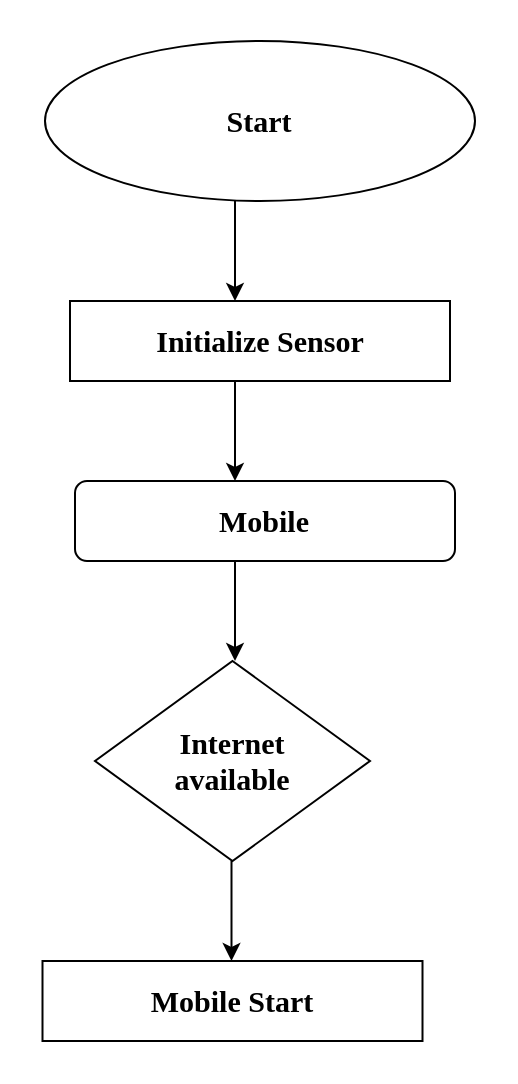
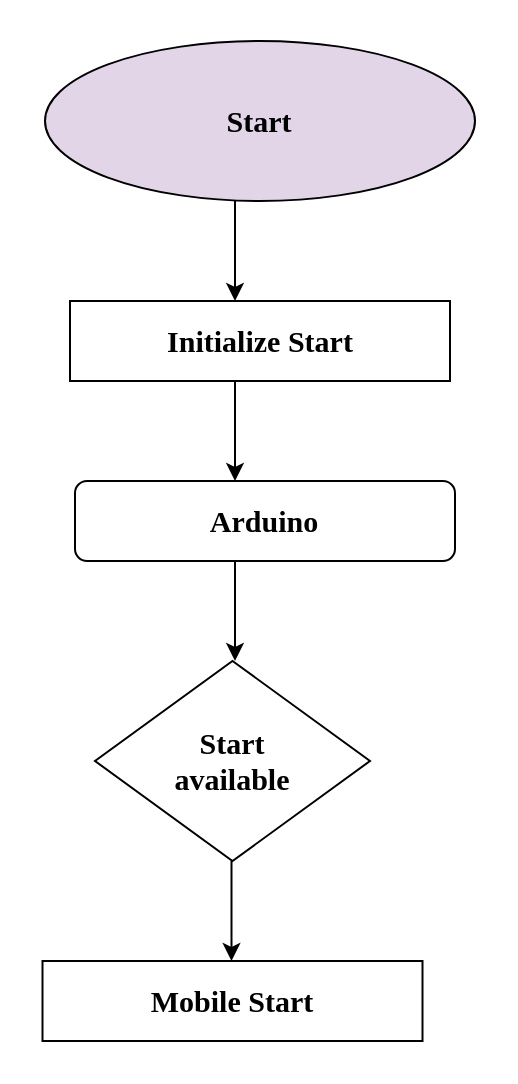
node "Start": fillcolor #ffffff -> #e1d5e7
node "Initialize Sensor": label "Initialize Sensor" -> "Initialize Start"
node "Mobile": label "Mobile" -> "Arduino"
node "Internet available": label "Internet available" -> "Start available"
